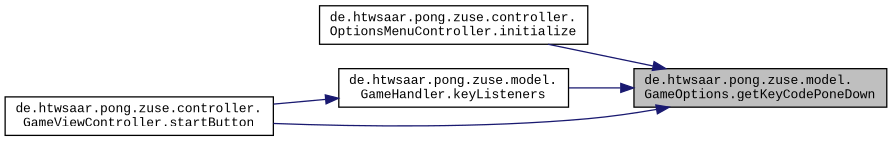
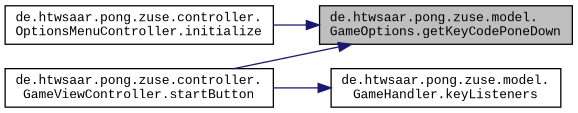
edge "de.htwsaar.pong.zuse.model. GameHandler.keyListeners" -> "de.htwsaar.pong.zuse.model. GameOptions.getKeyCodePoneDown": removed
